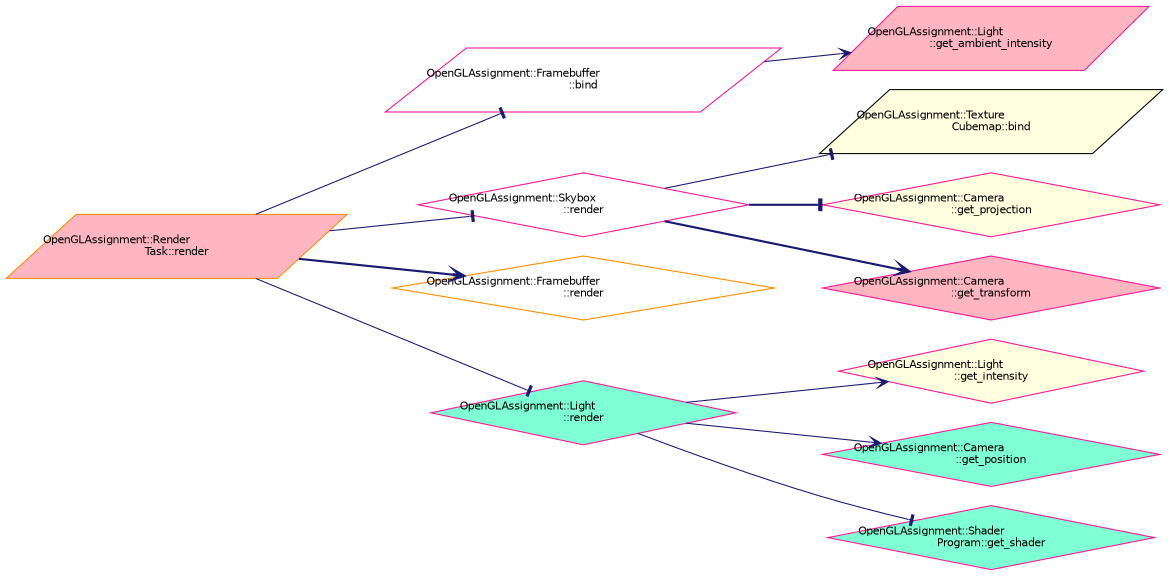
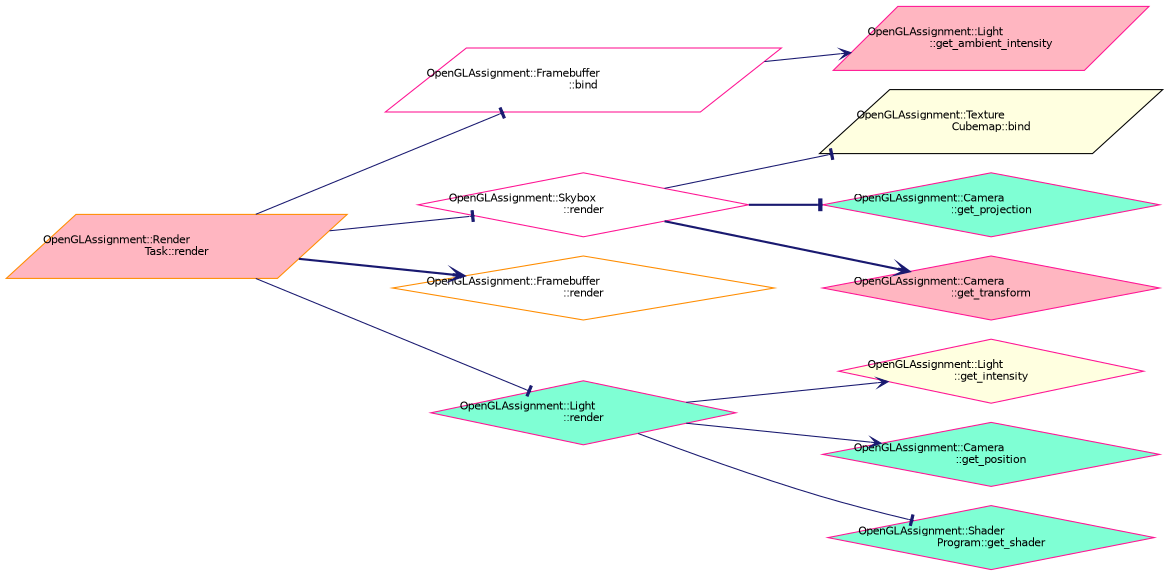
node "OpenGLAssignment::Camera ::get_projection": fillcolor lightyellow -> aquamarine
